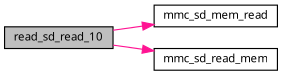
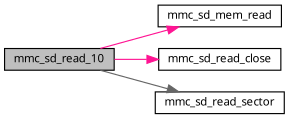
node "read_sd_read_10": label "read_sd_read_10" -> "mmc_sd_read_10"
node "mmc_sd_read_mem": label "mmc_sd_read_mem" -> "mmc_sd_read_close"
node "mmc_sd_read_sector": added
